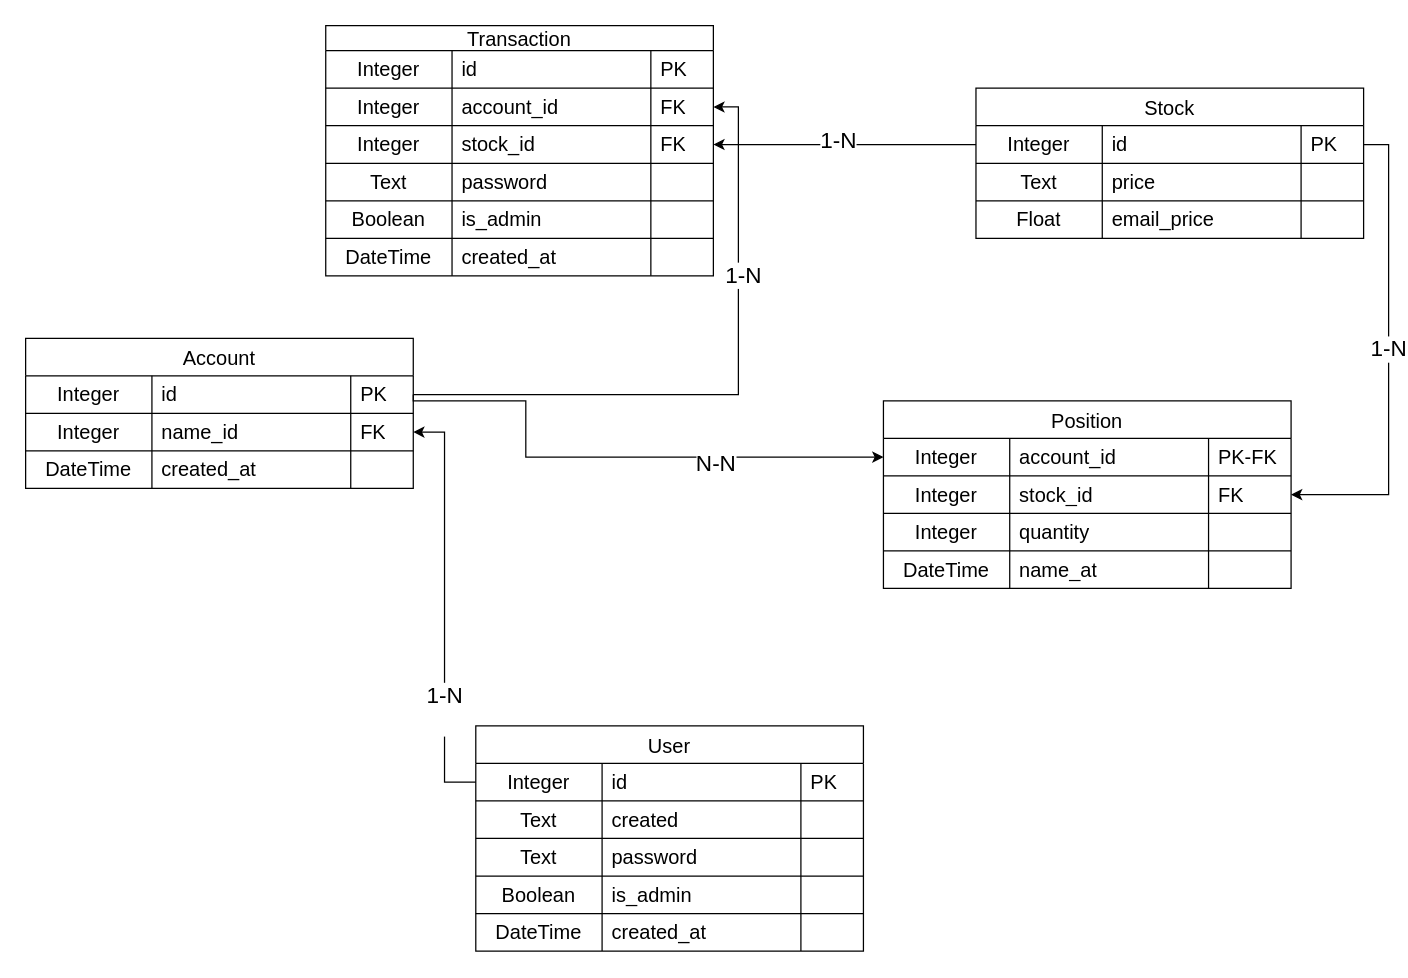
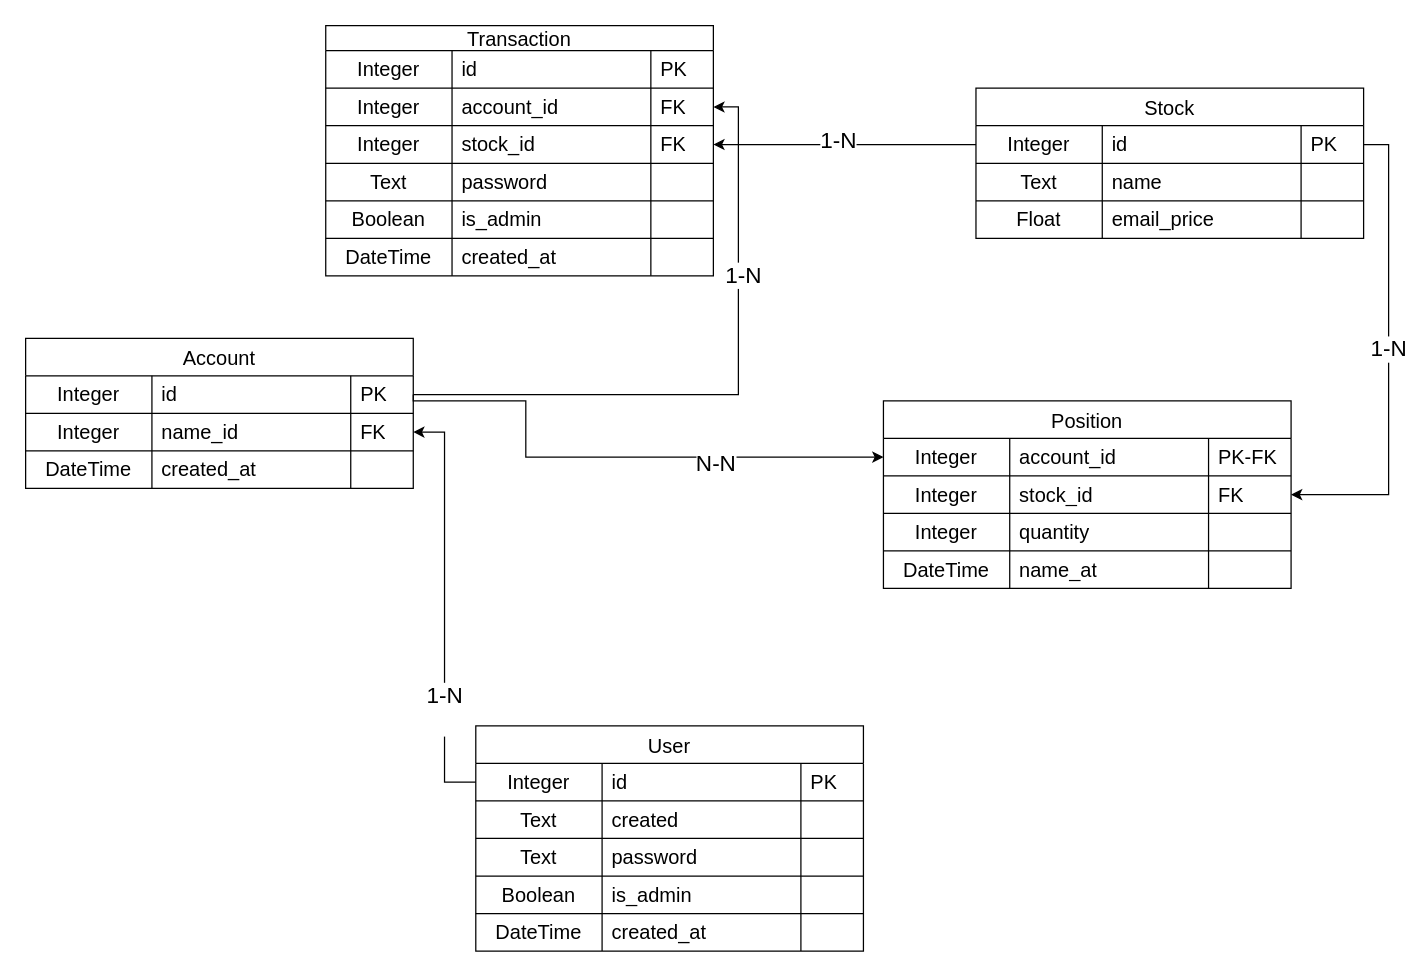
node "price": label "price" -> "name"
